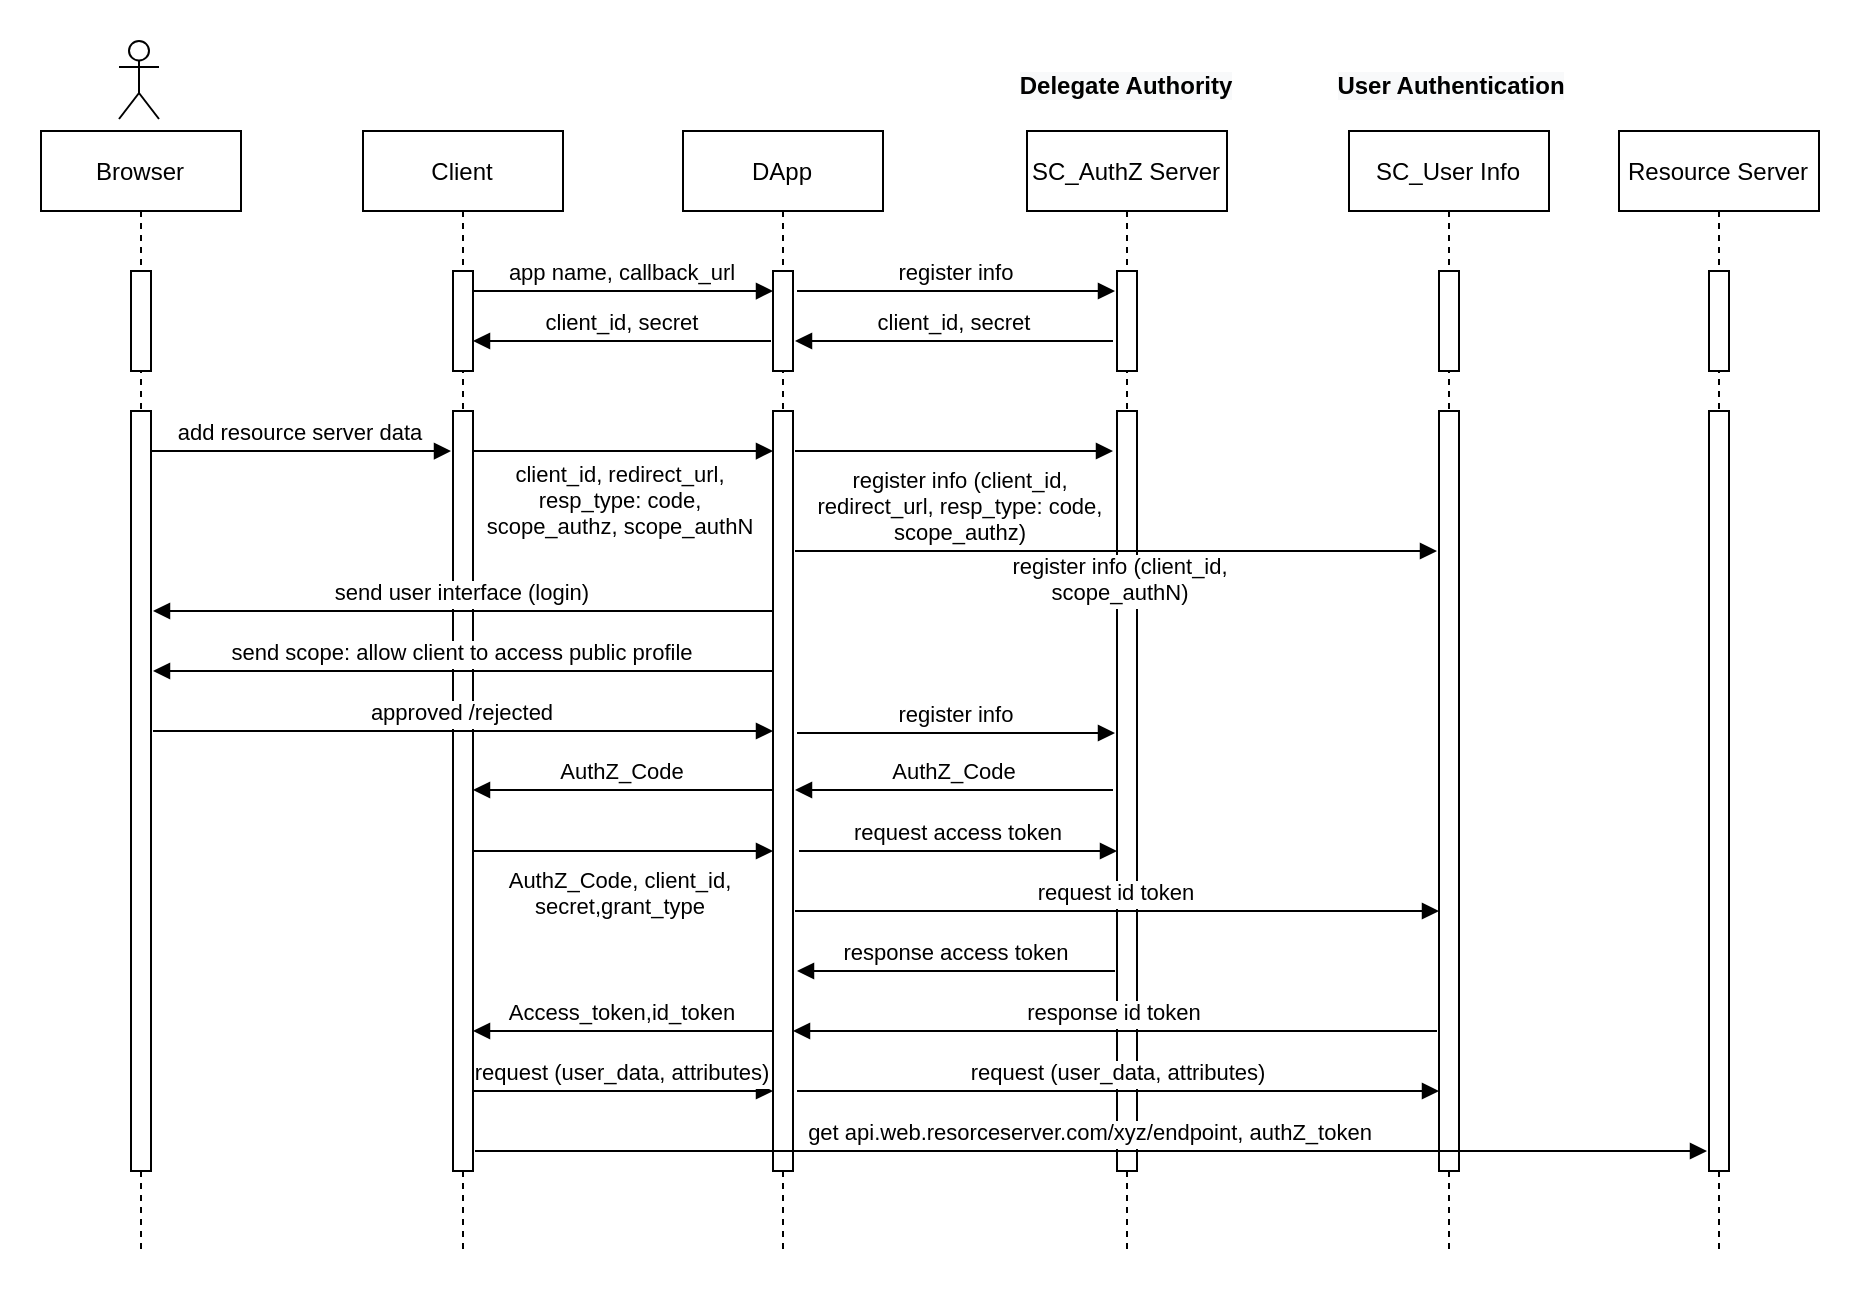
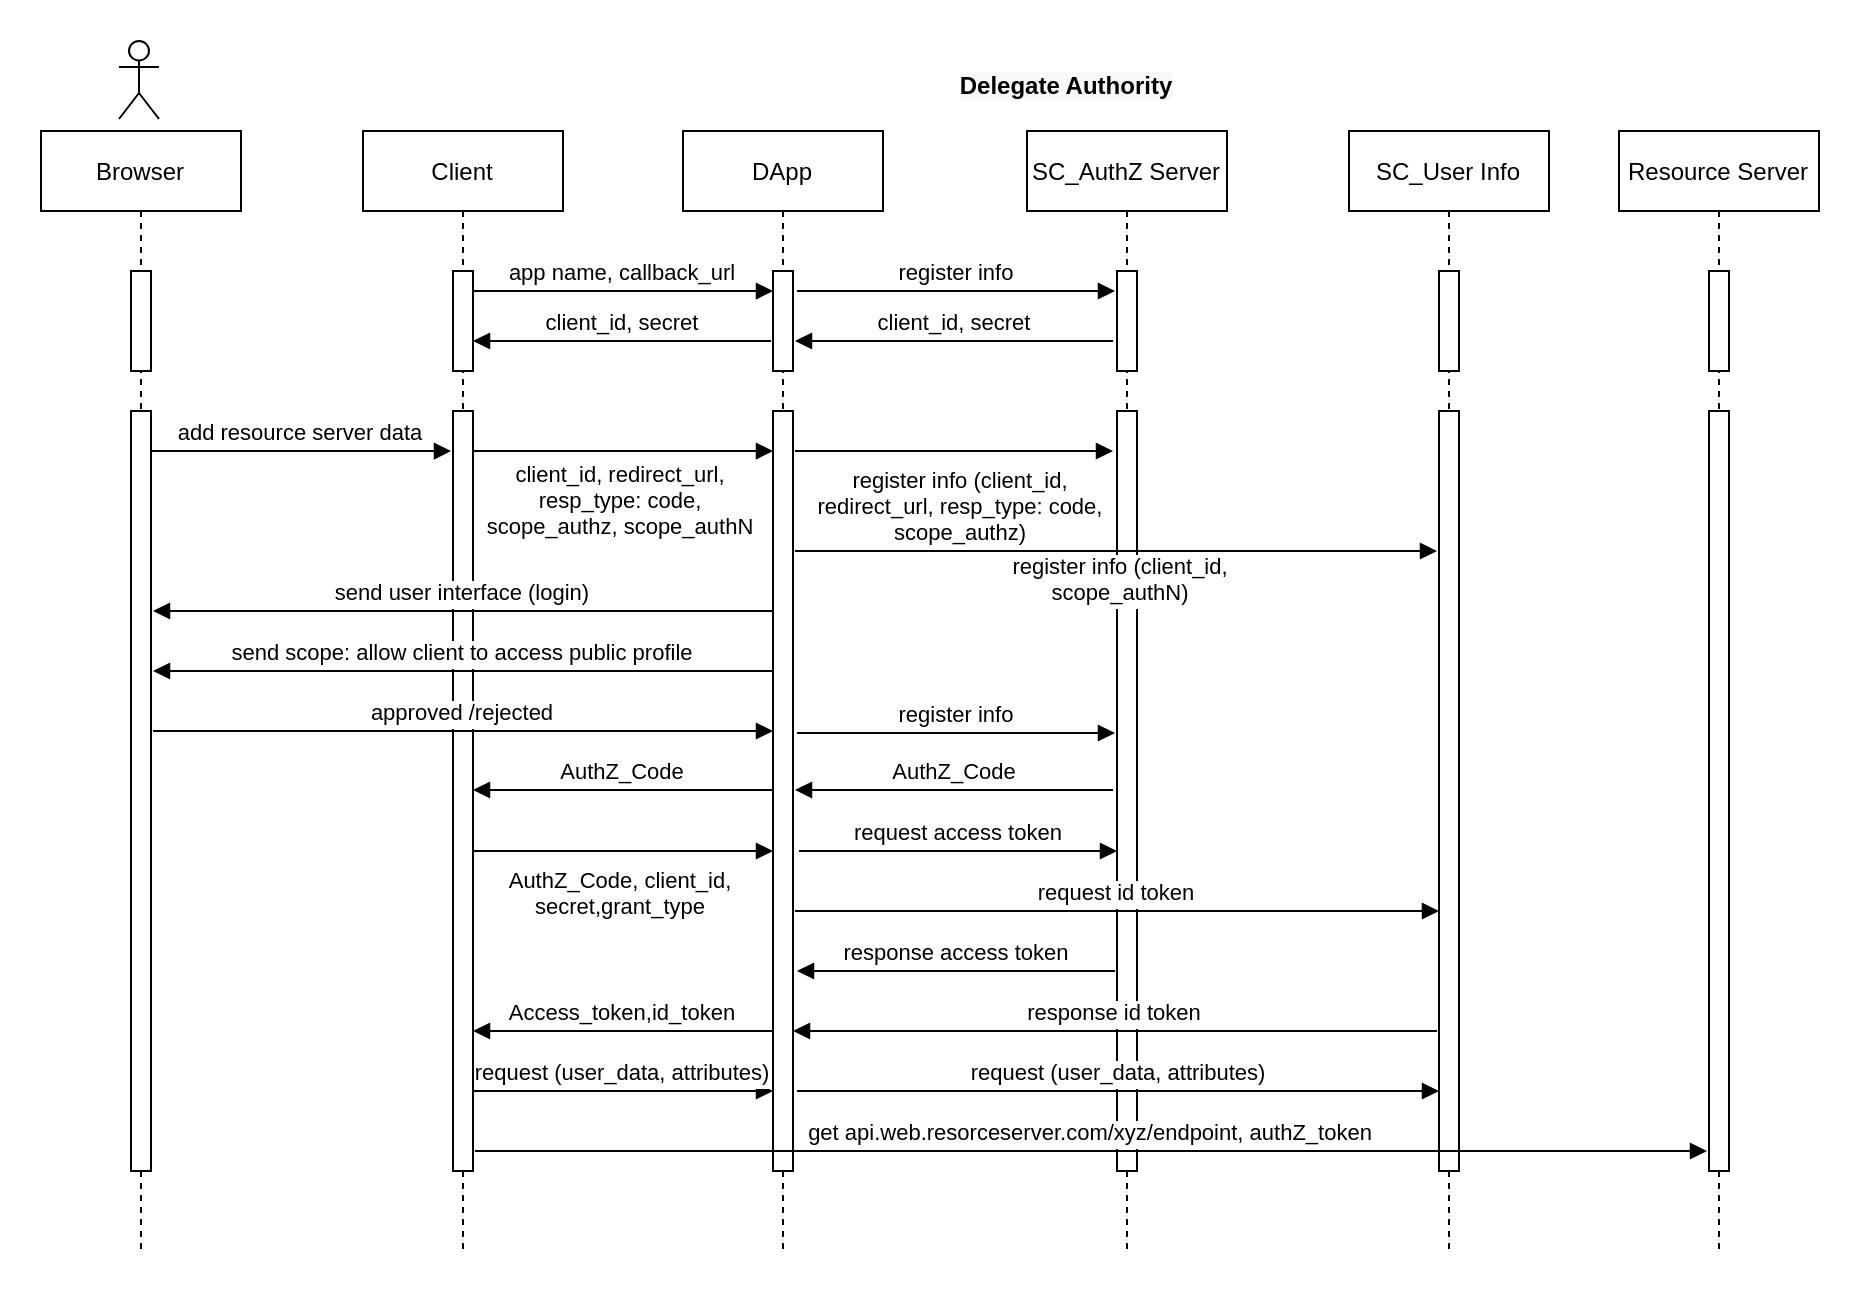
node "Delegate Authority": moved (1127, 89) -> (1067, 89)
node "User Authentication": removed
